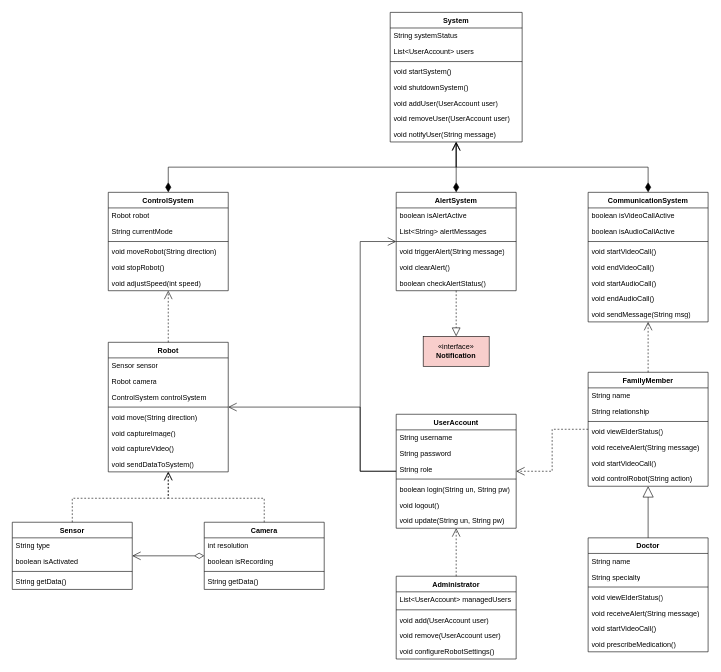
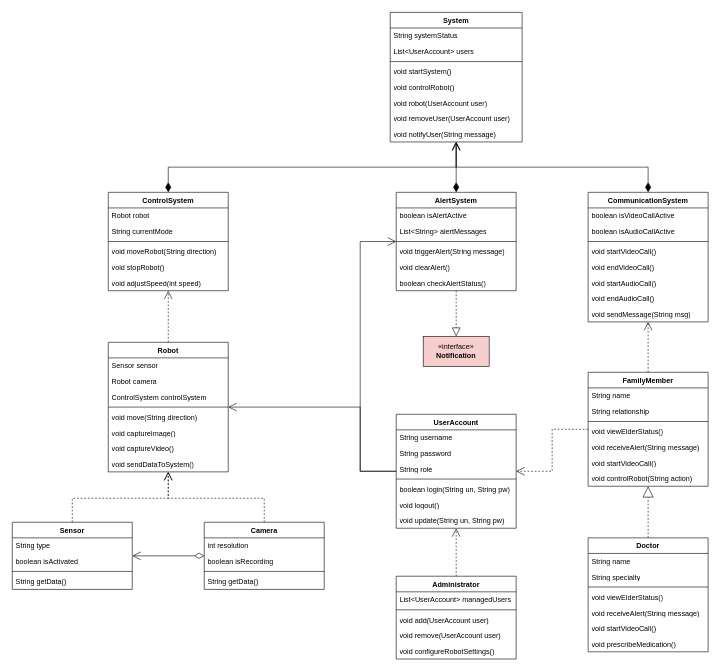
node "void shutdownSystem()": label "void shutdownSystem()" -> "void controlRobot()"
node "void addUser(UserAccount user)": label "void addUser(UserAccount user)" -> "void robot(UserAccount user)"
edge "Doctor" -> "FamilyMember": style solid -> dashed
